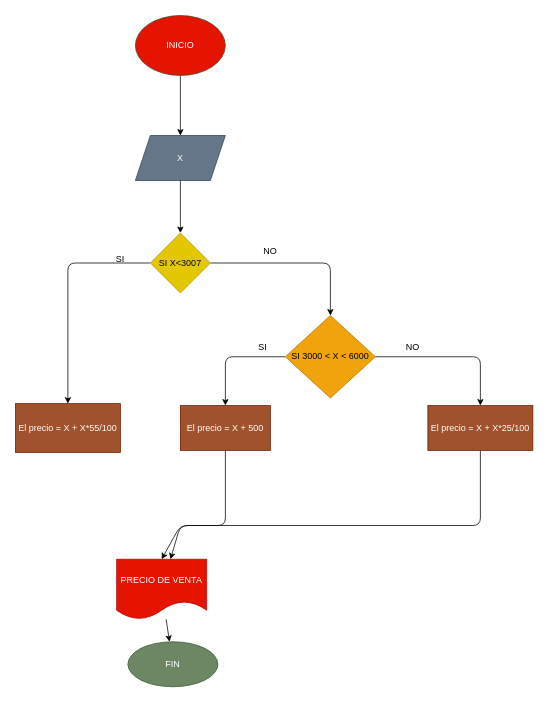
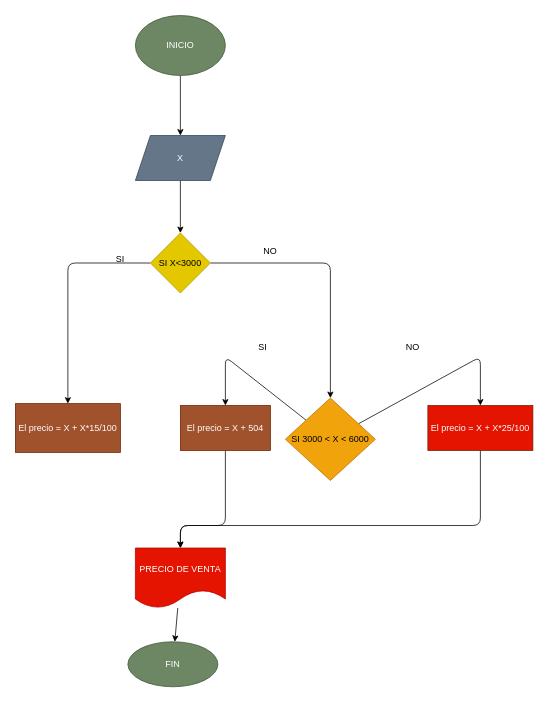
node "INICIO": fillcolor #e51400 -> #6d8764
node "SI X<3007": label "SI X<3007" -> "SI X<3000"
node "SI 3000 < X < 6000": moved (330, 357) -> (330, 439)
node "El precio = X + X*55/100": label "El precio = X + X*55/100" -> "El precio = X + X*15/100"
node "El precio = X + 500": label "El precio = X + 500" -> "El precio = X + 504"
node "El precio = X + X*25/100": fillcolor #a0522d -> #e51400
node "PRECIO DE VENTA": moved (162, 589) -> (180, 578)
